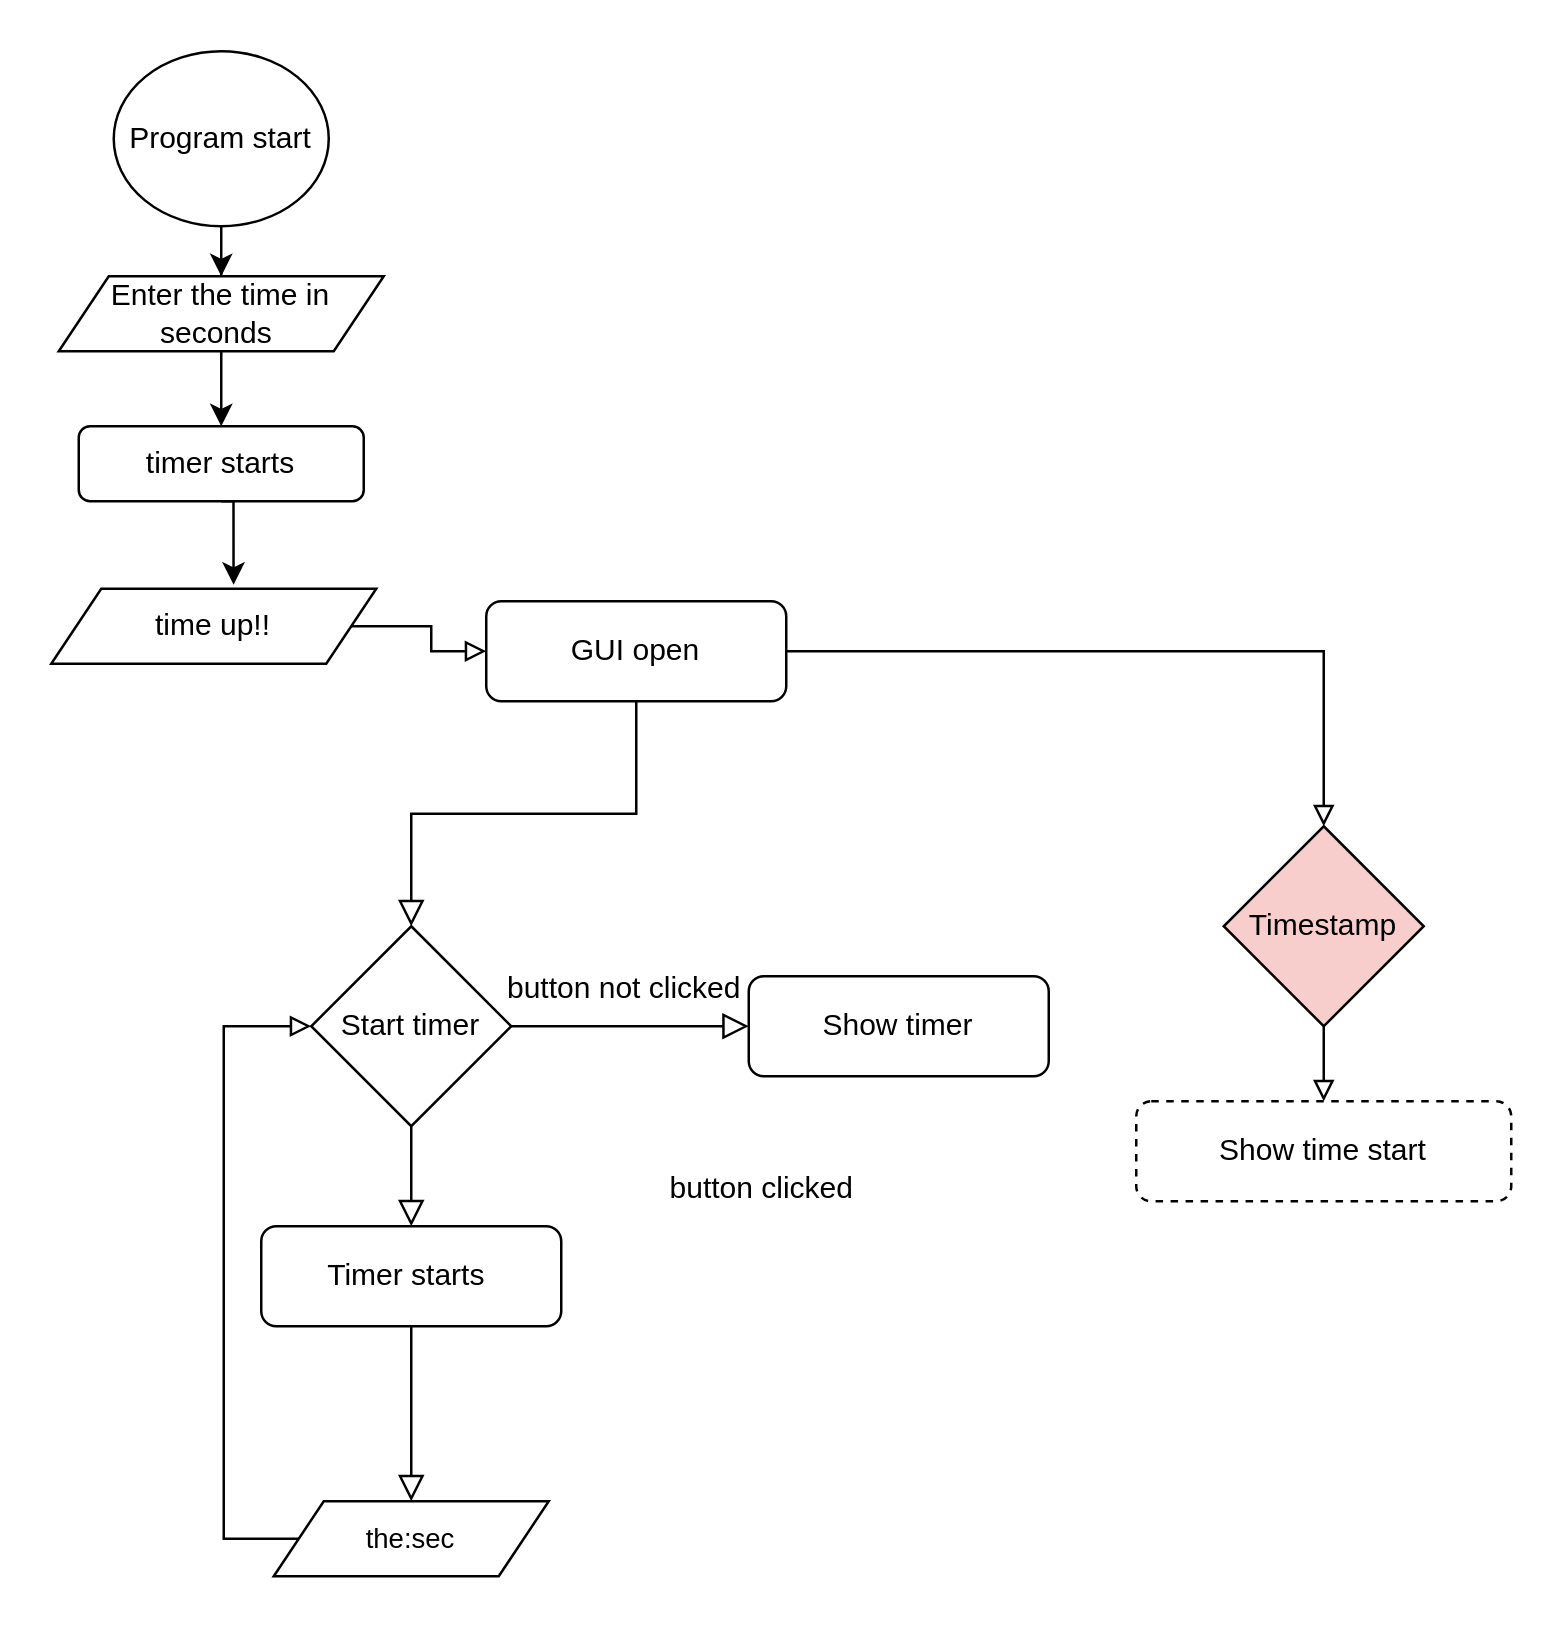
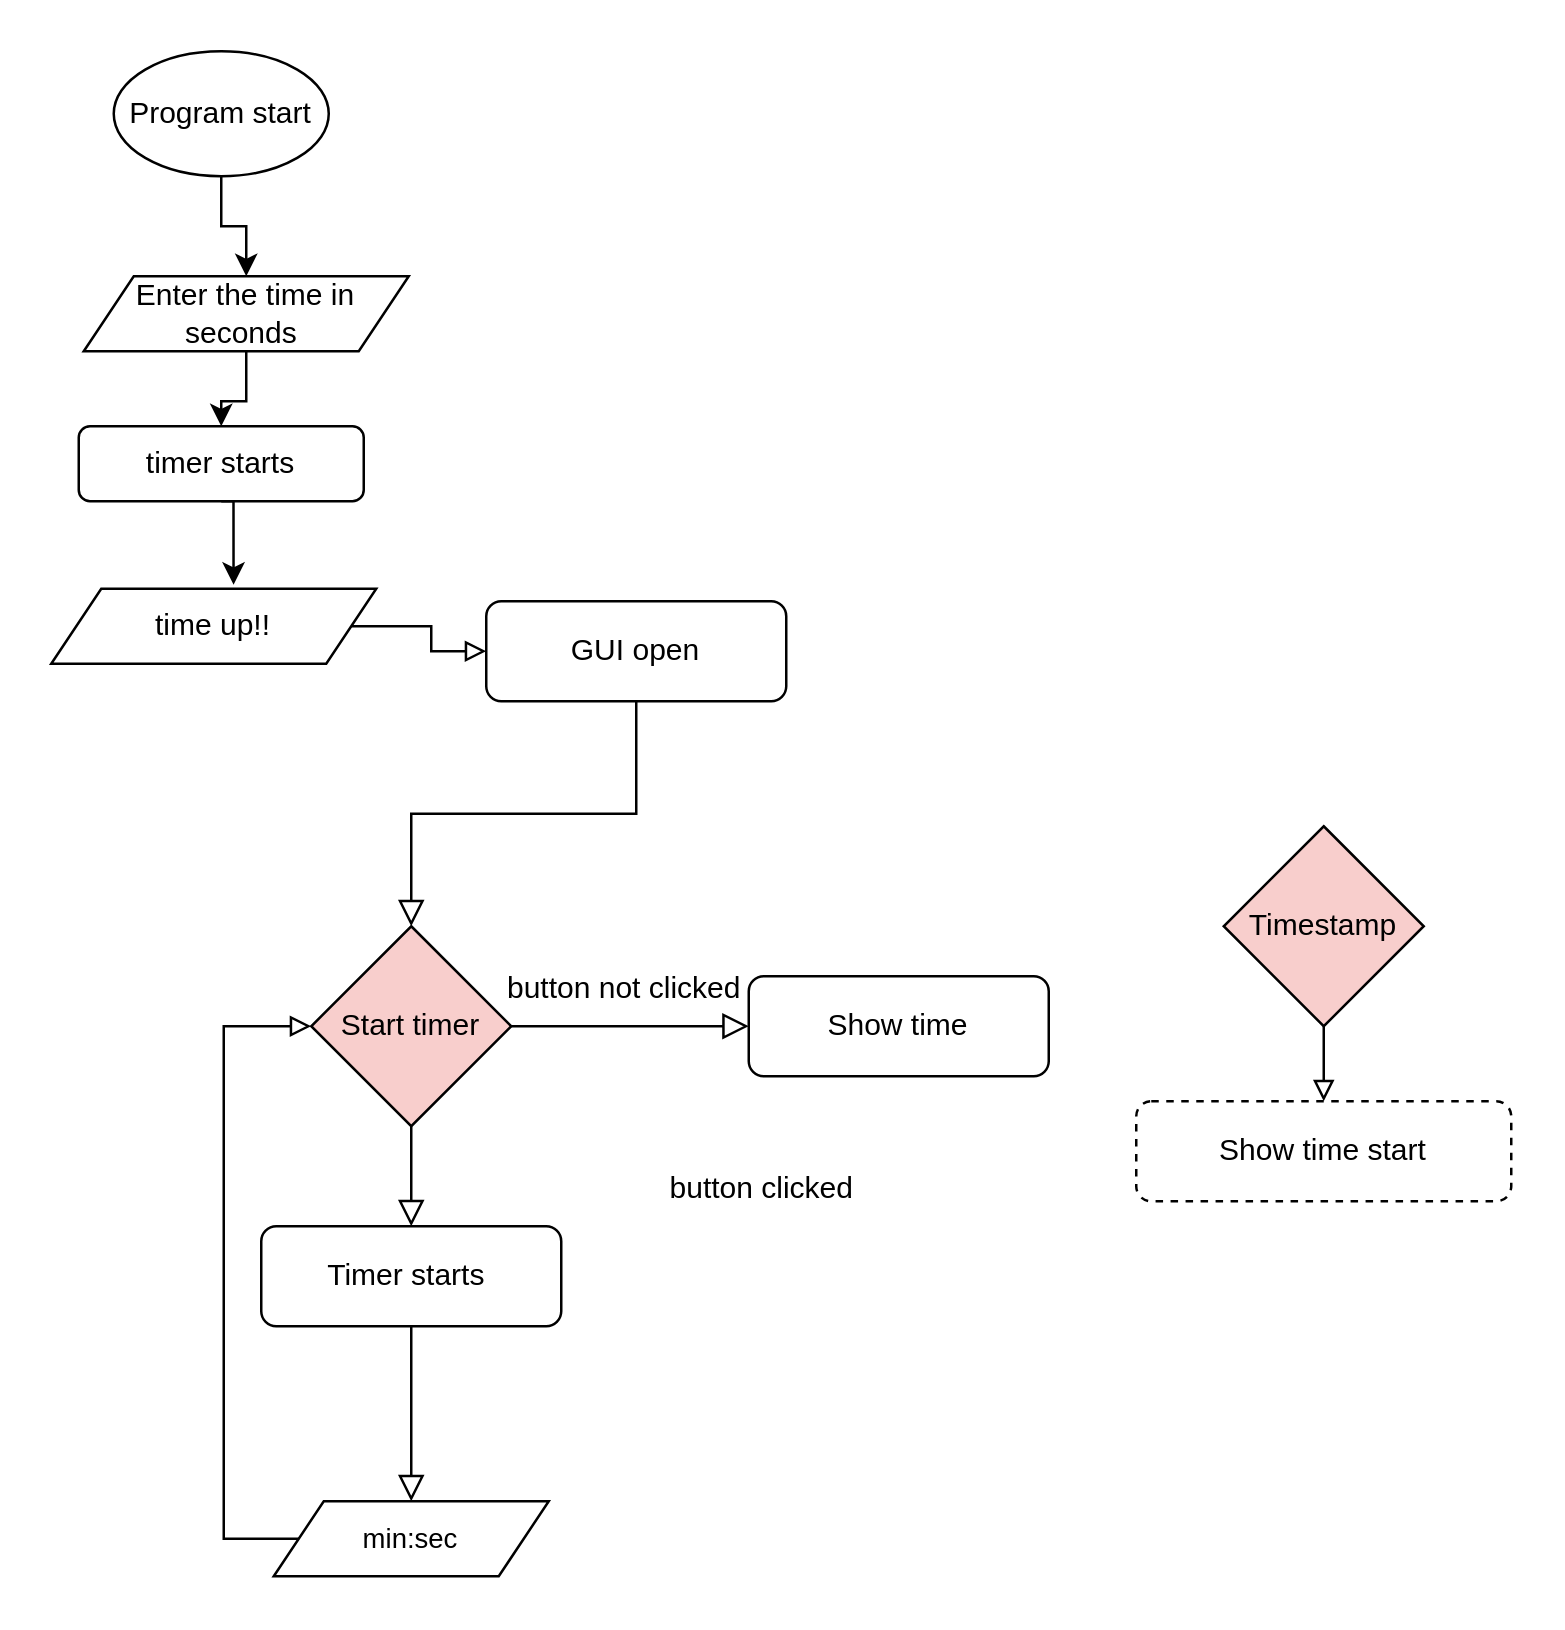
node "Program start": size 215x175 -> 215x125
node "Enter the time in seconds": moved (221, 314) -> (246, 314)
edge "GUI open" -> "Timestamp": removed
node "Start timer": fillcolor #ffffff -> #f8cecc
node "Show timer": label "Show timer" -> "Show time"
node "the:sec": label "the:sec" -> "min:sec"
